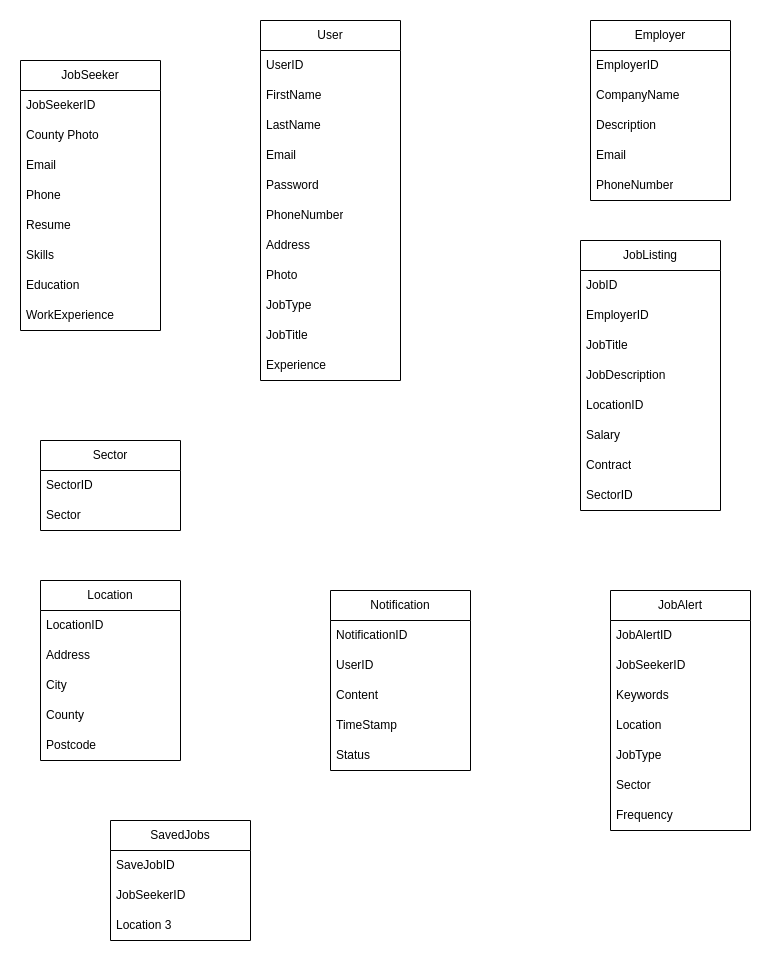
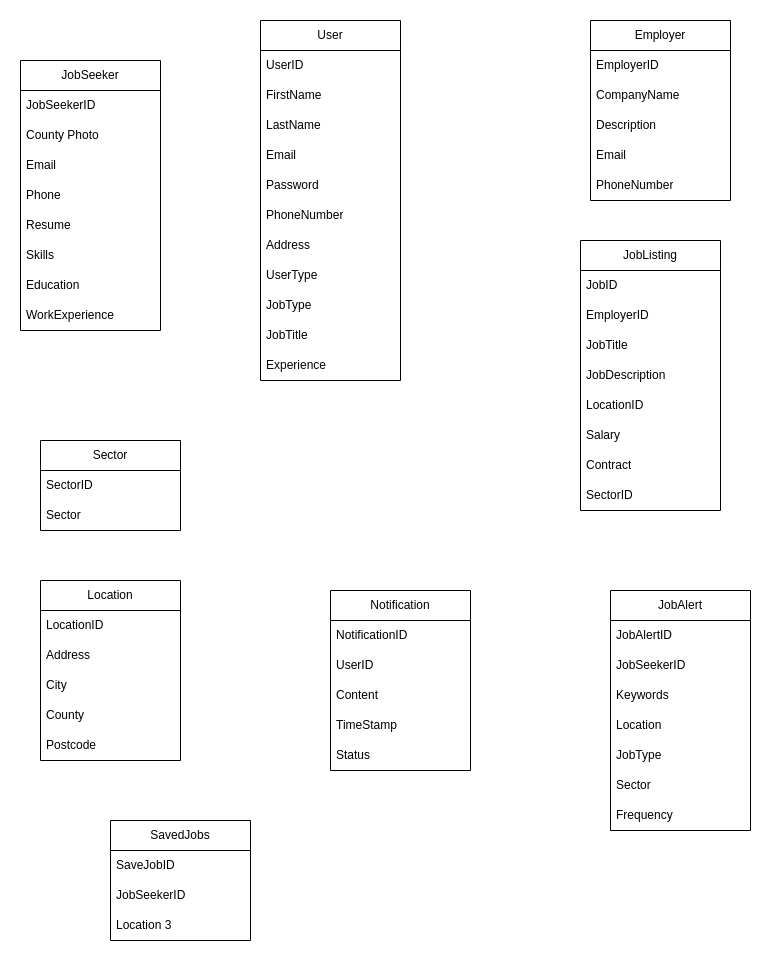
node "Photo": label "Photo" -> "UserType"
